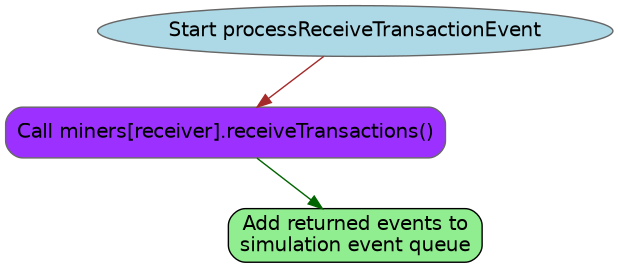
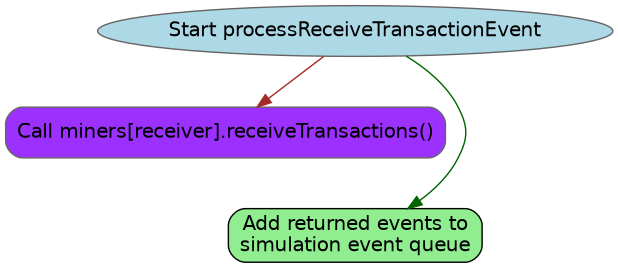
edge "Call miners[receiver].receiveTransactions()" -> "Add returned events to simulation event queue": now "Start processReceiveTransactionEvent" -> "Add returned events to simulation event queue"
